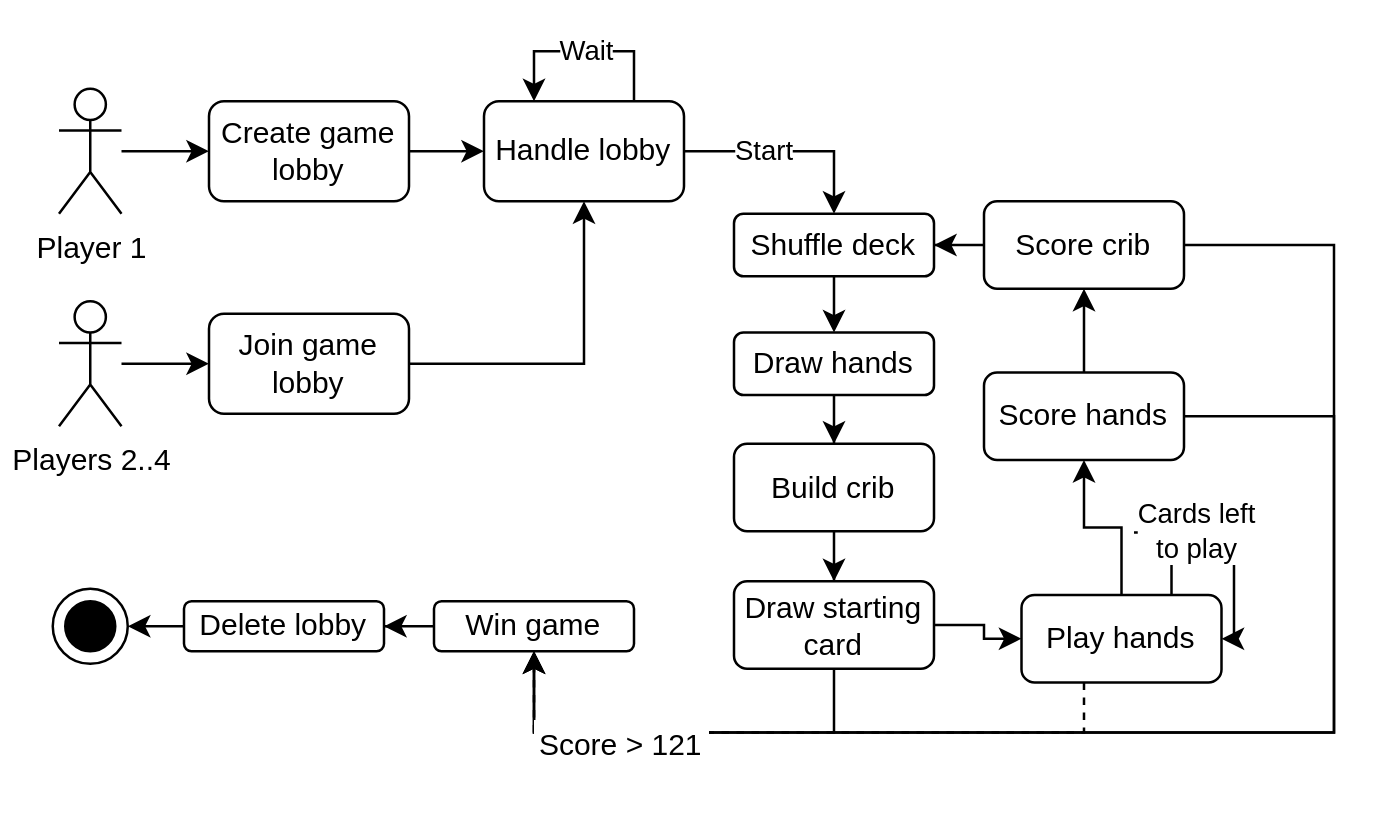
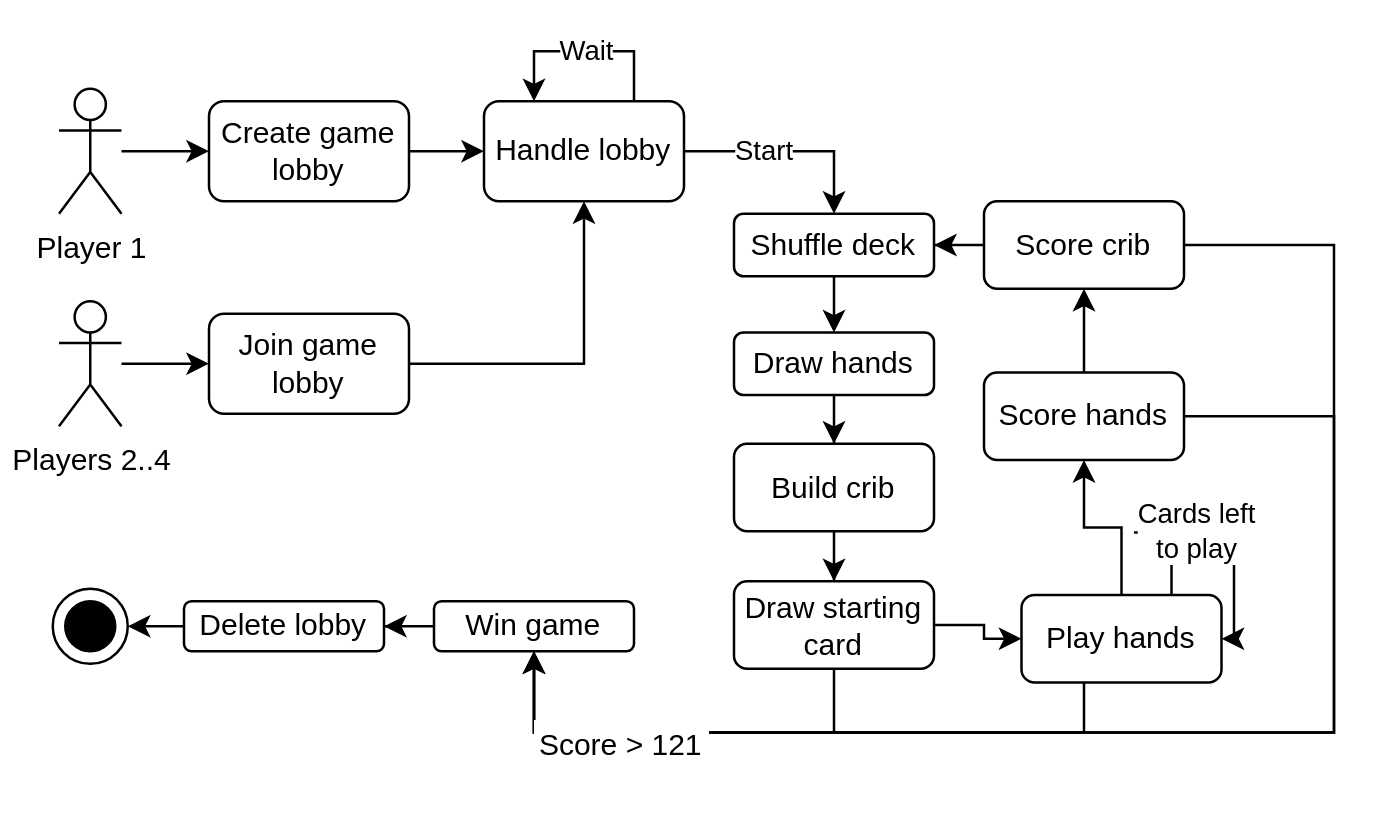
edge "Play hands" -> "Win game": style dashed -> solid
